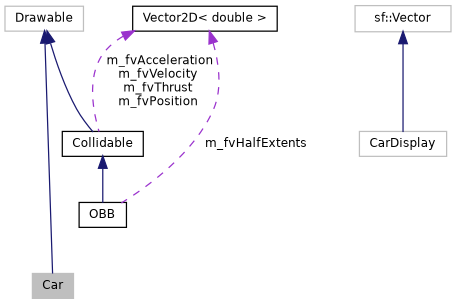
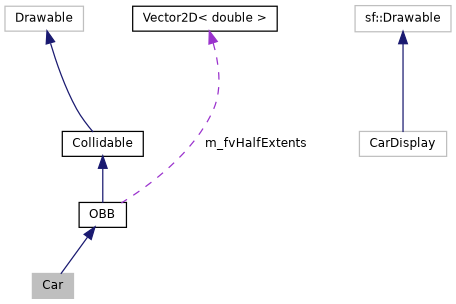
node "sf::Vector": label "sf::Vector" -> "sf::Drawable"
edge "Collidable" -> "Vector2D< double >": removed, label "m_fvAcceleration m_fvVelocity m_fvThrust m_fvPosition"
edge "Car" -> "Drawable": now "Car" -> "OBB"
